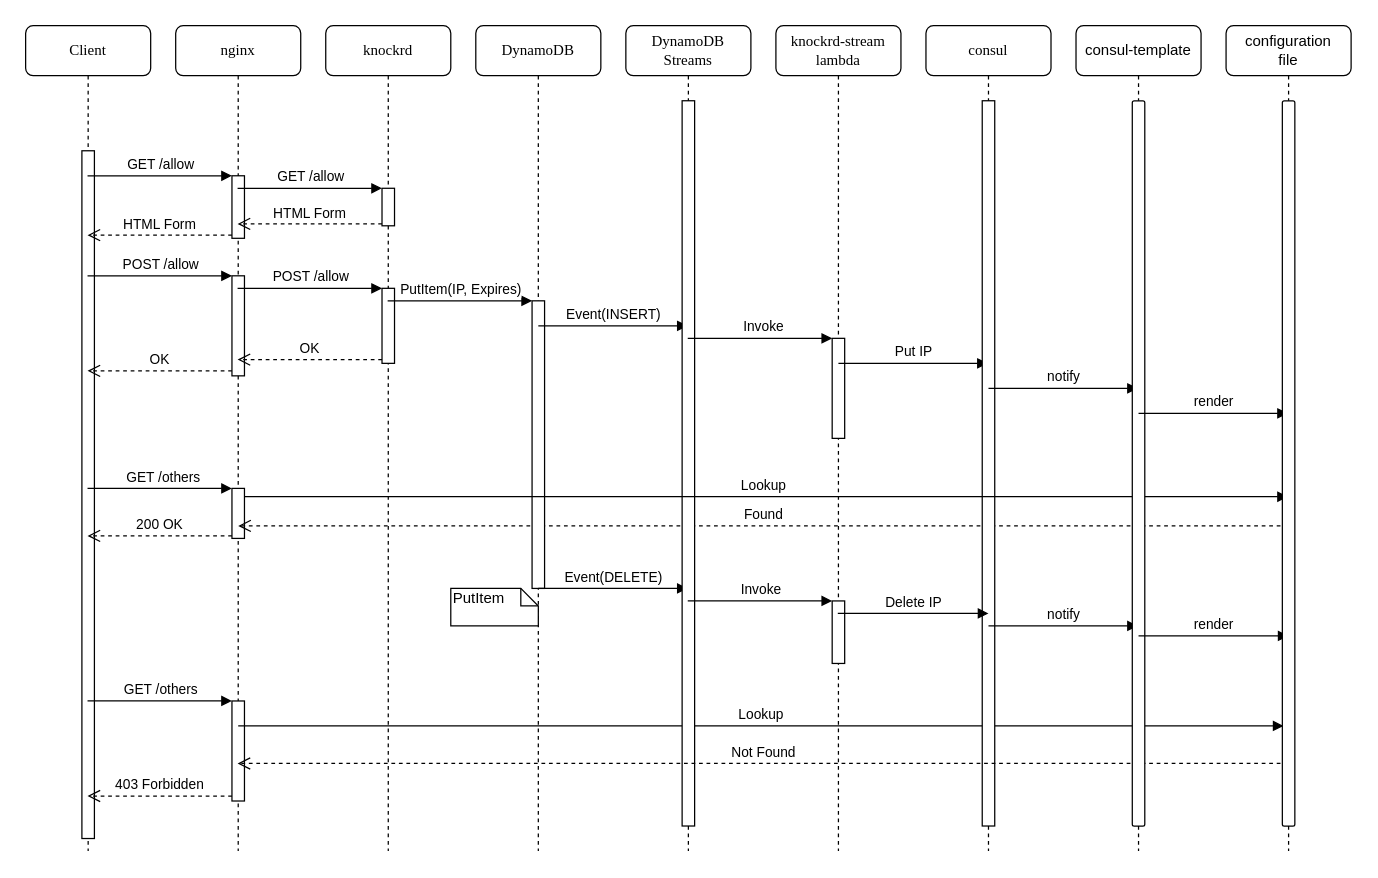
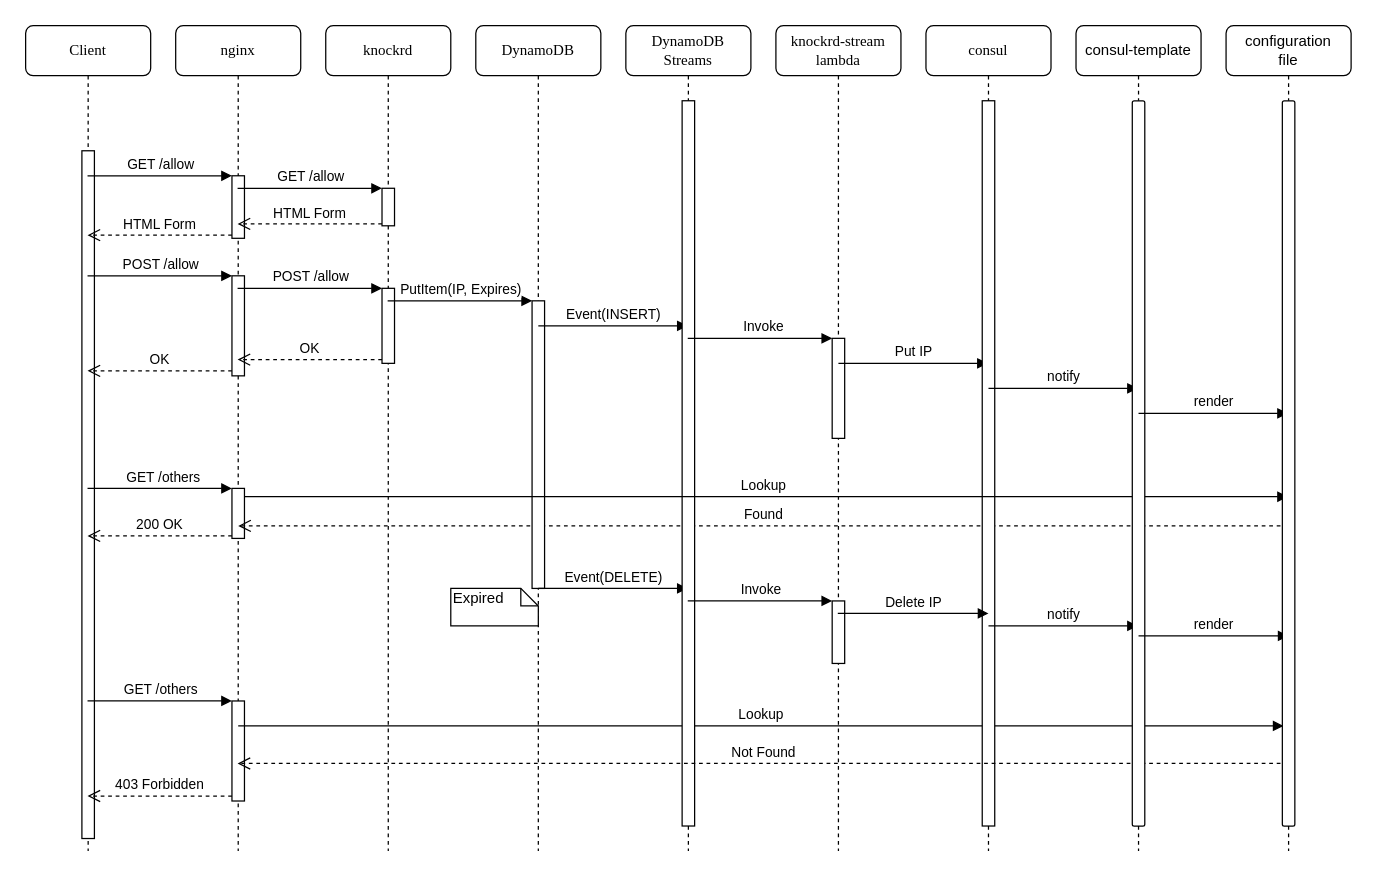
node "PutItem": label "PutItem" -> "Expired"
